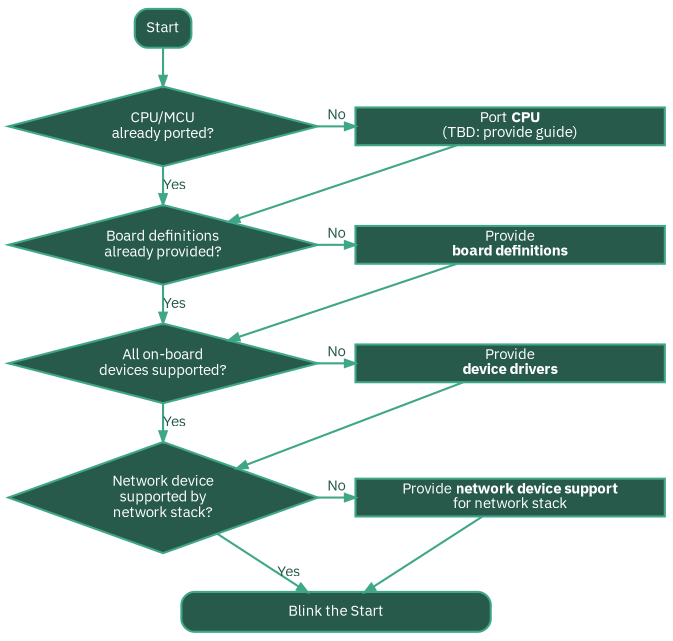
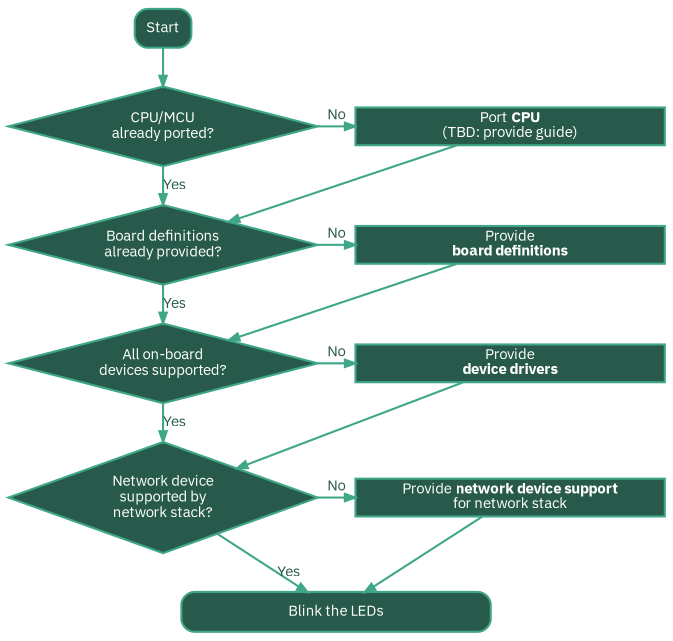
node "Blink the Start": label "Blink the Start" -> "Blink the LEDs"
